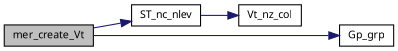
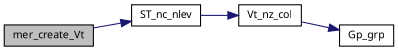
edge "mer_create_Vt" -> "Gp_grp": now "Vt_nz_col" -> "Gp_grp"
